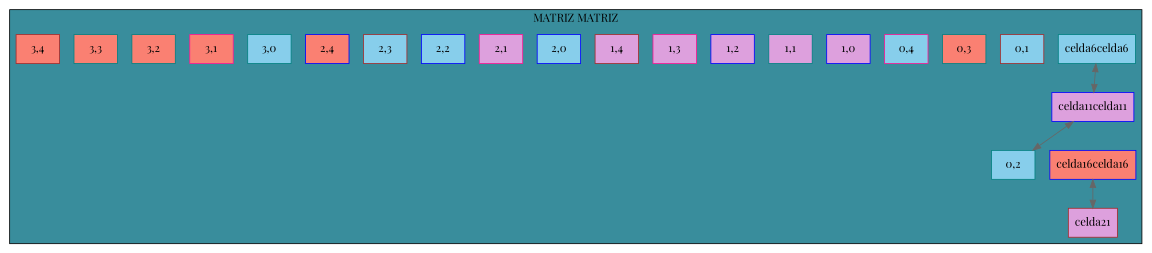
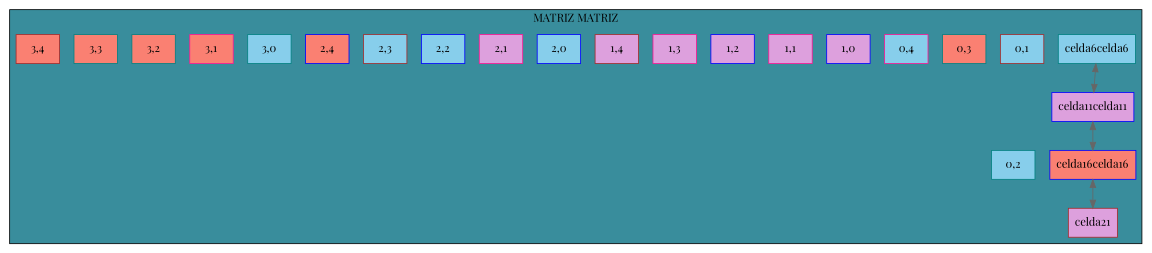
node "1,1": color teal -> deeppink
edge "celda11celda11" -- "0,2": now "celda11celda11" -- "celda16celda16"
